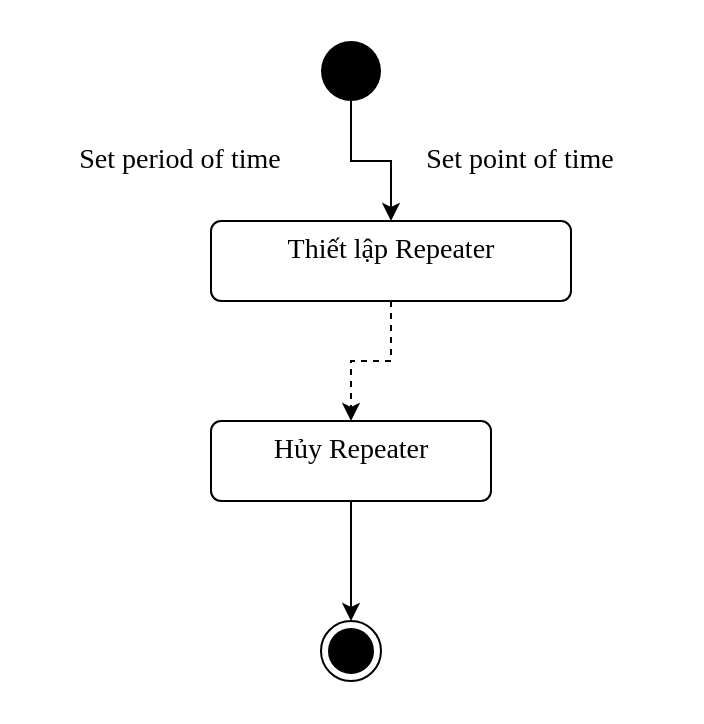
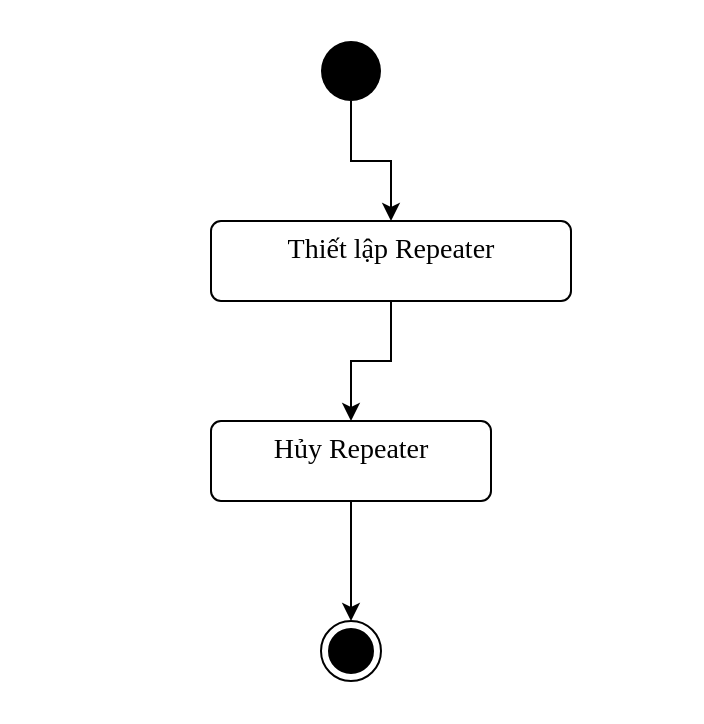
node "Set period of time": removed
node "Set point of time": removed
edge "Thiết lập Repeater" -> "Hủy Repeater": style dashed -> solid
